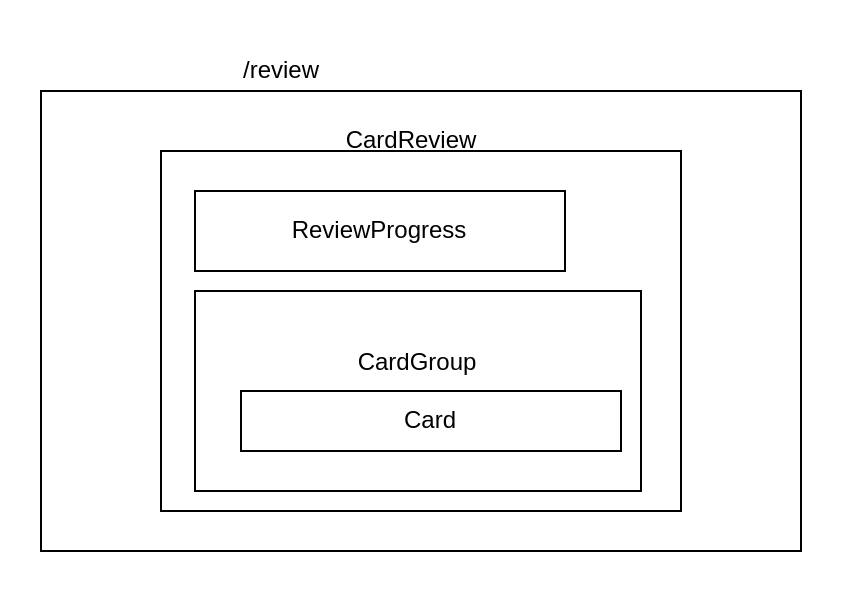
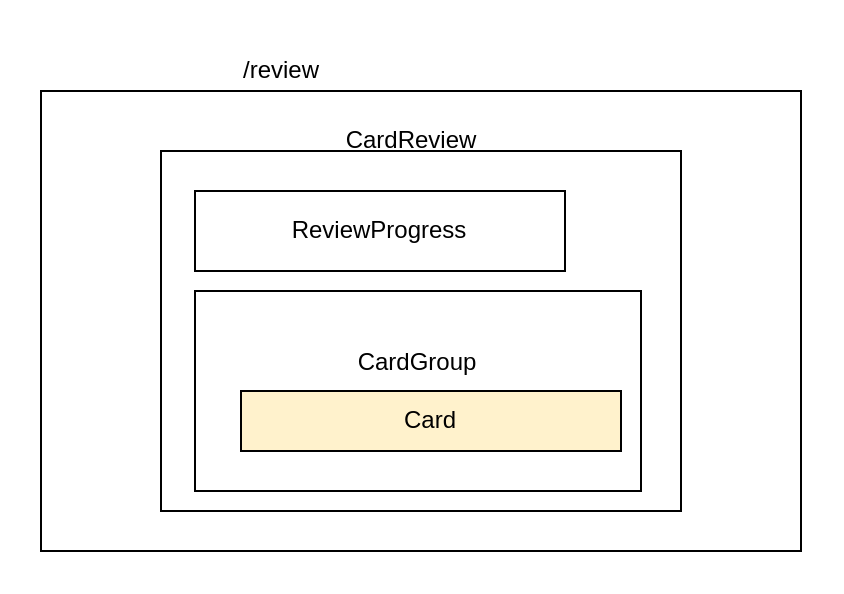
node "Card": fillcolor #ffffff -> #fff2cc
